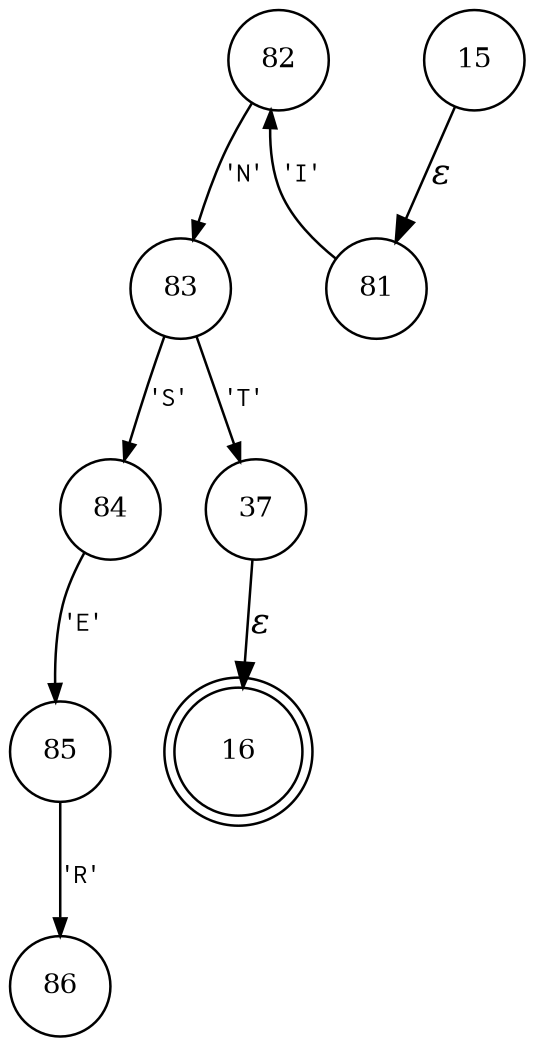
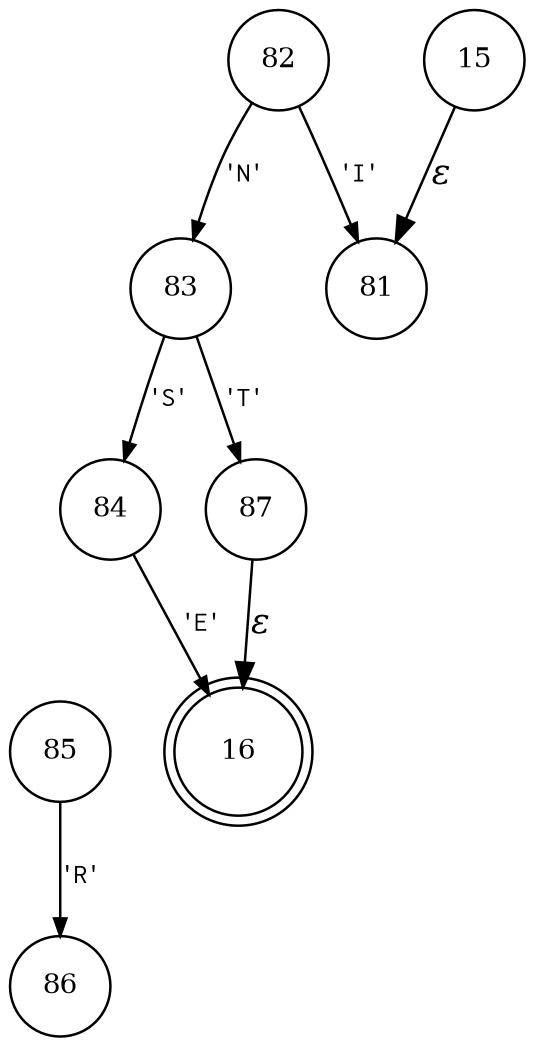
edge "81" -> "82": reversed
node "37": label "37" -> "87"
edge "84" -> "85": now "84" -> "16"
